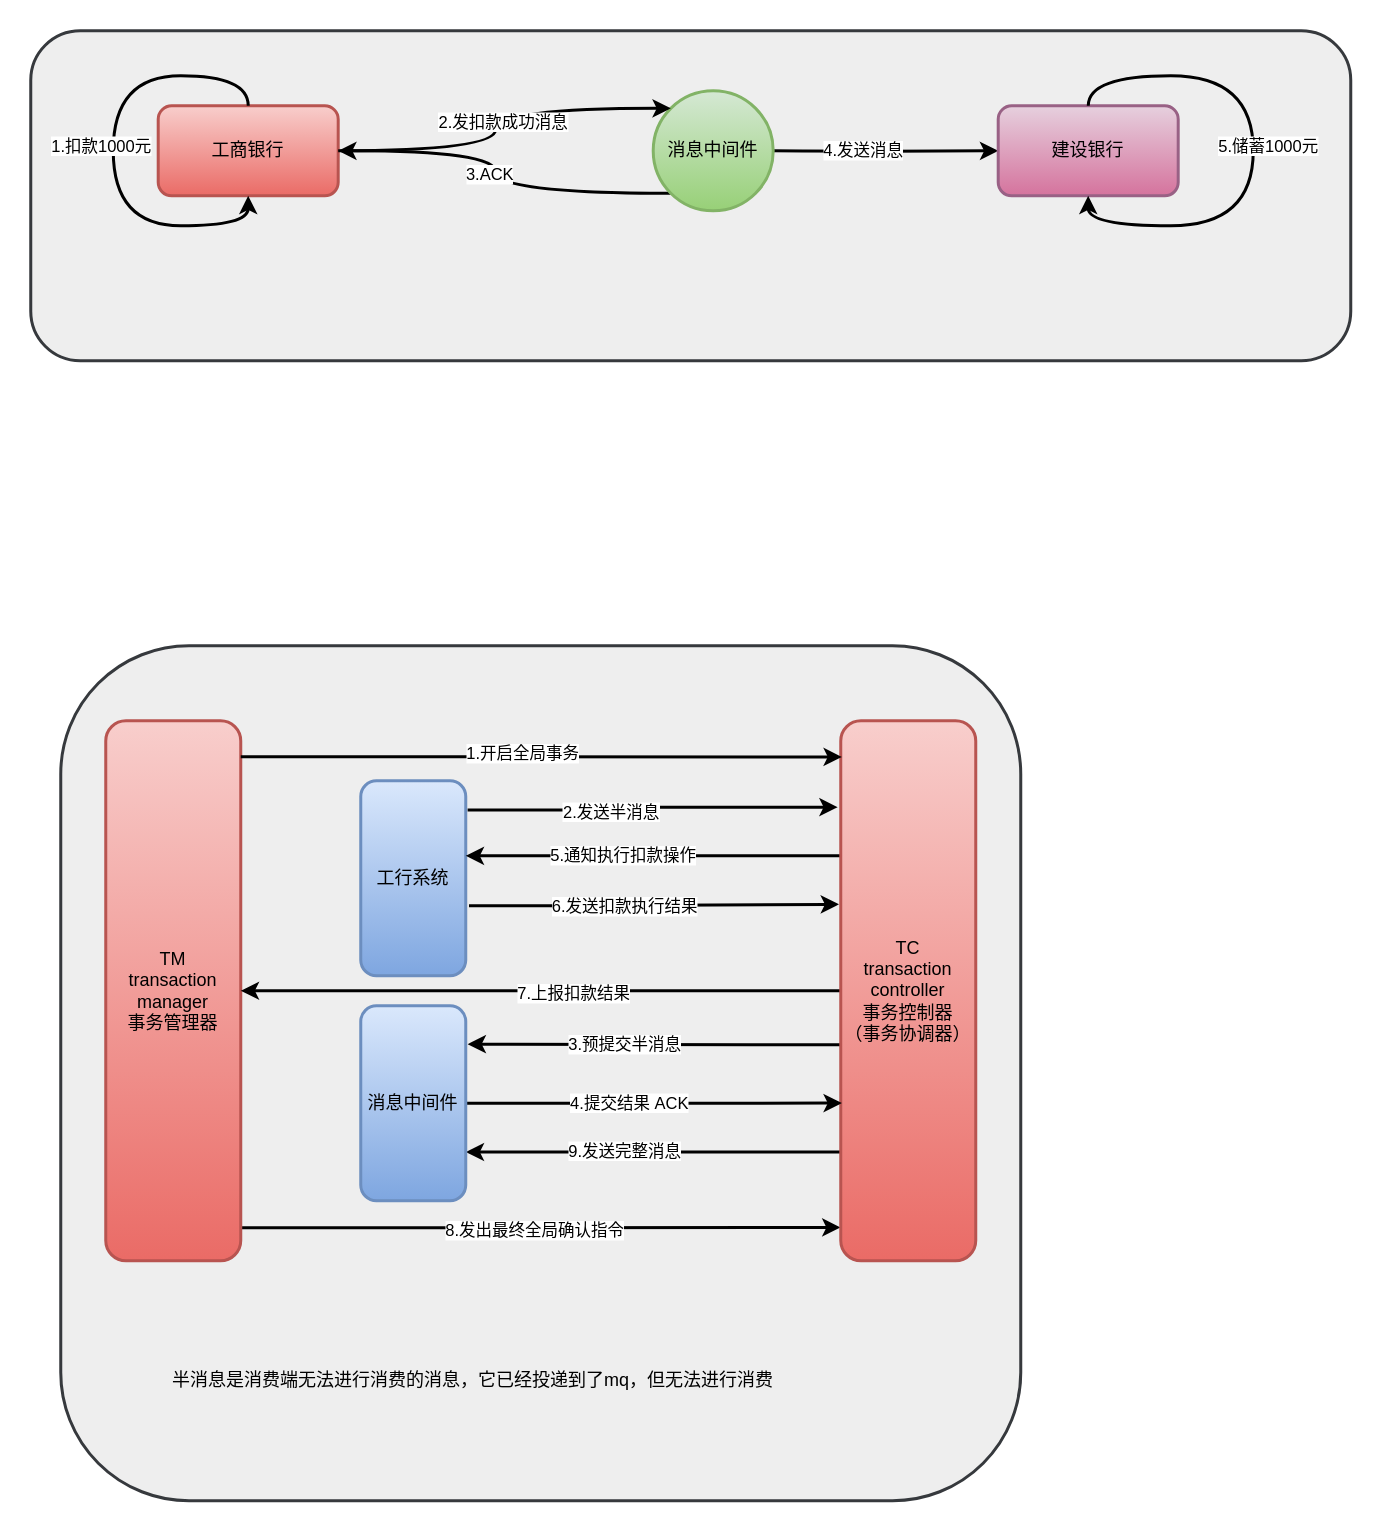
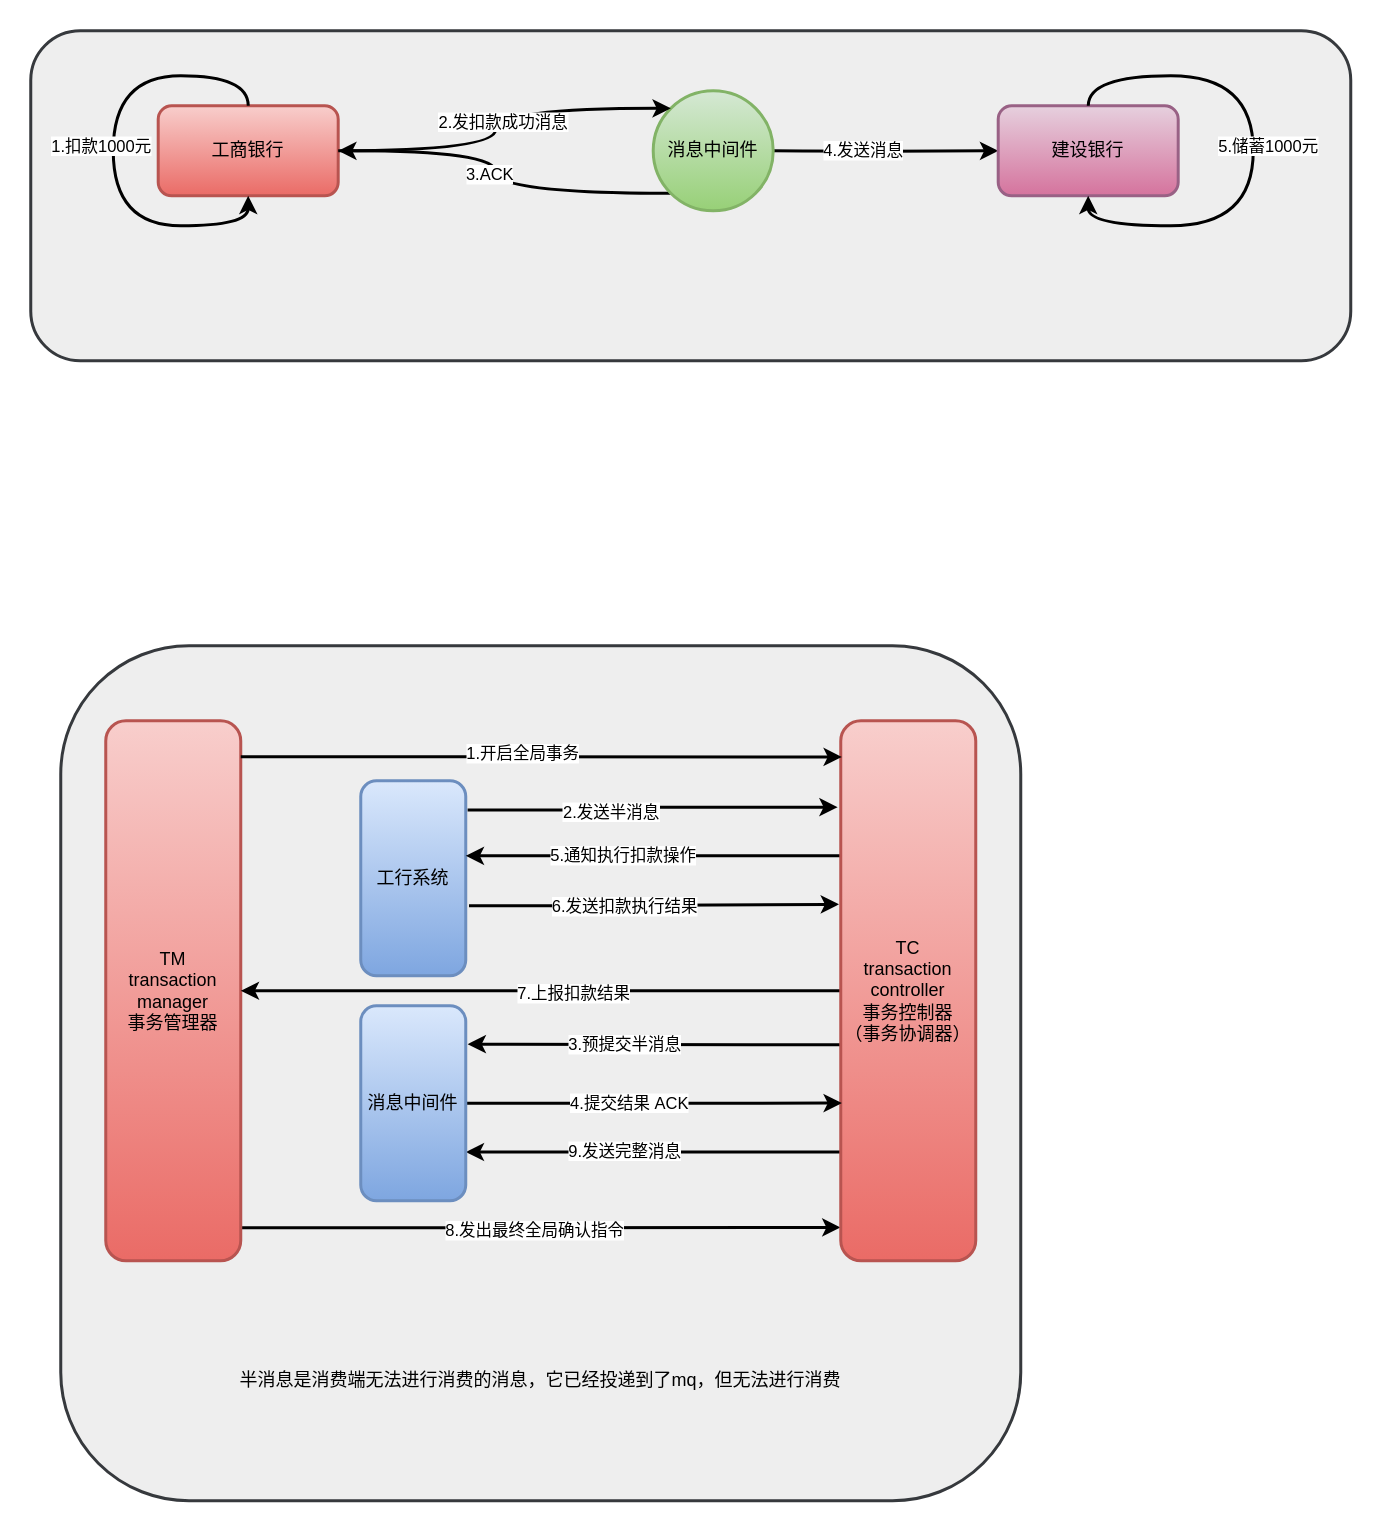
node "半消息是消费端无法进行消费的消息，它已经投递到了mq，但无法进行消费": moved (473, 1381) -> (541, 1381)
